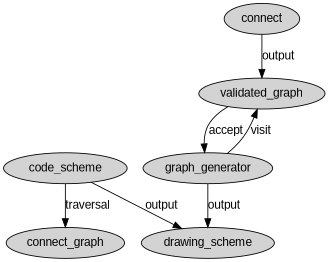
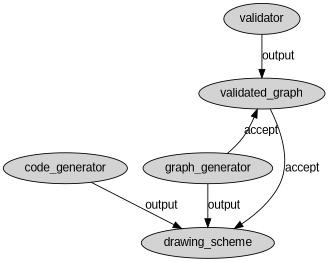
node "connect": label "connect" -> "validator"
edge "validated_graph" -> "graph_generator": now "validated_graph" -> "drawing_scheme"
edge "graph_generator" -> "validated_graph": label "visit" -> "accept"
node "code_scheme": label "code_scheme" -> "code_generator"
node "connect_graph": removed
